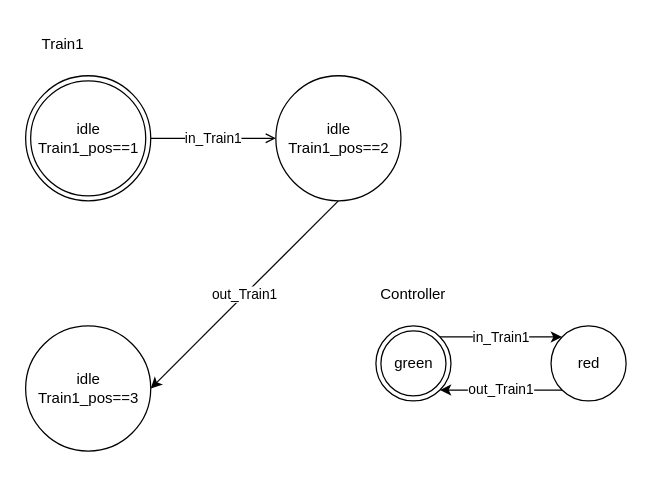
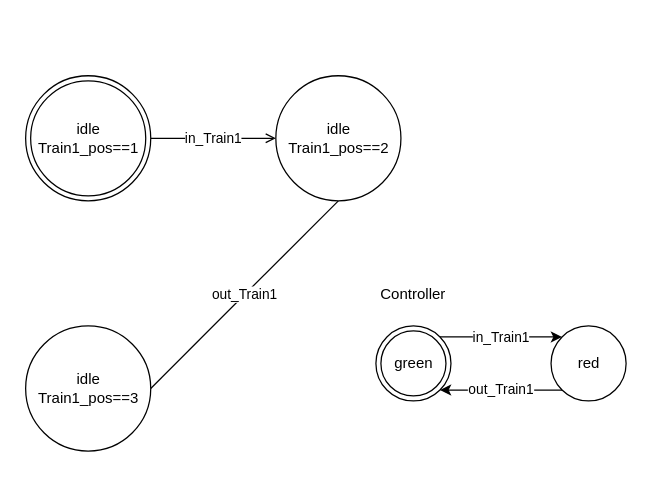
node "Train1": removed
edge "idle Train1_pos==2" -> "idle Train1_pos==3": arrowhead classic -> none
